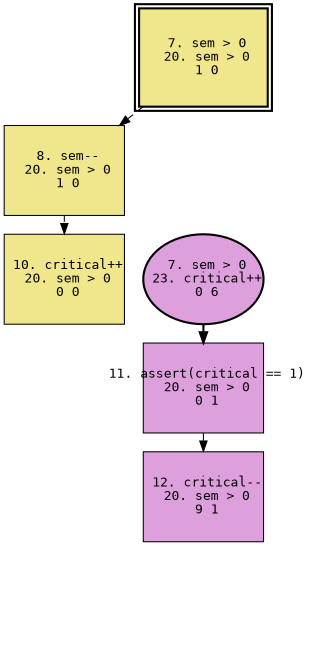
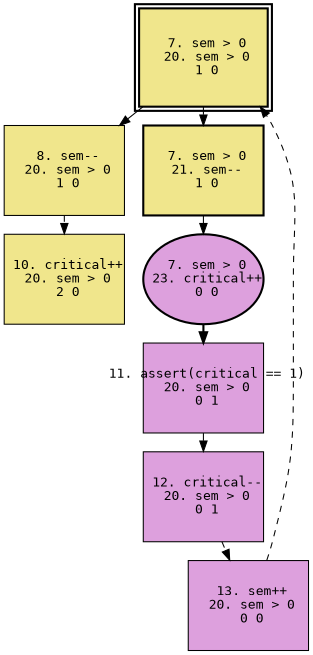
edge "7. sem > 0 20. sem > 0 1 0" -> "8. sem-- 20. sem > 0 1 0": style dashed -> solid
node "7. sem > 0 21. sem-- 1 0": added
node "10. critical++ 20. sem > 0 0 0": label "10. critical++ 20. sem > 0 0 0" -> "10. critical++ 20. sem > 0 2 0"
node "7. sem > 0 23. critical++ 0 6": label "7. sem > 0 23. critical++ 0 6" -> "7. sem > 0 23. critical++ 0 0"
node "12. critical-- 20. sem > 0 9 1": label "12. critical-- 20. sem > 0 9 1" -> "12. critical-- 20. sem > 0 0 1"
node "13. sem++ 20. sem > 0 0 0": added
